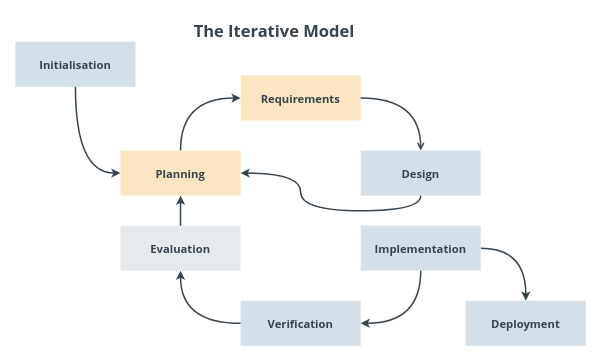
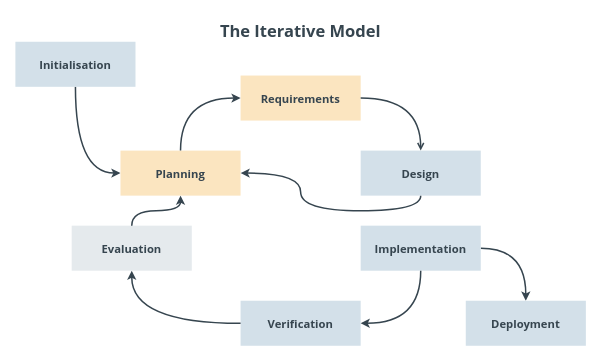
node "The Iterative Model": moved (274, 30) -> (300, 30)
node "Evaluation": moved (180, 248) -> (132, 248)
